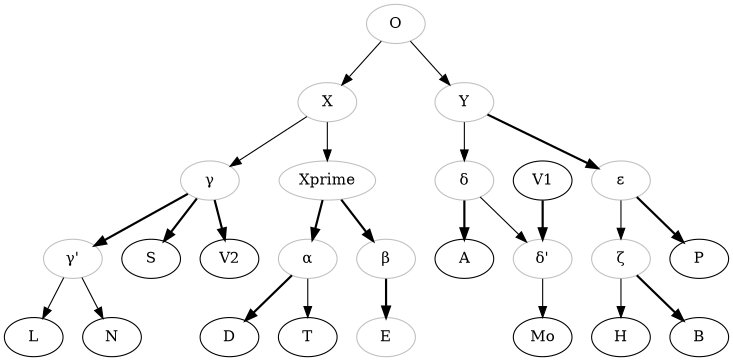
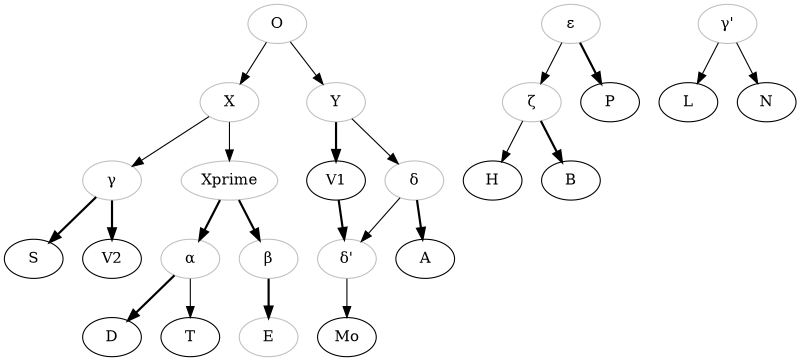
edge "Y" -> "ε": now "Y" -> "V1"
edge "γ" -> "γ'": removed
